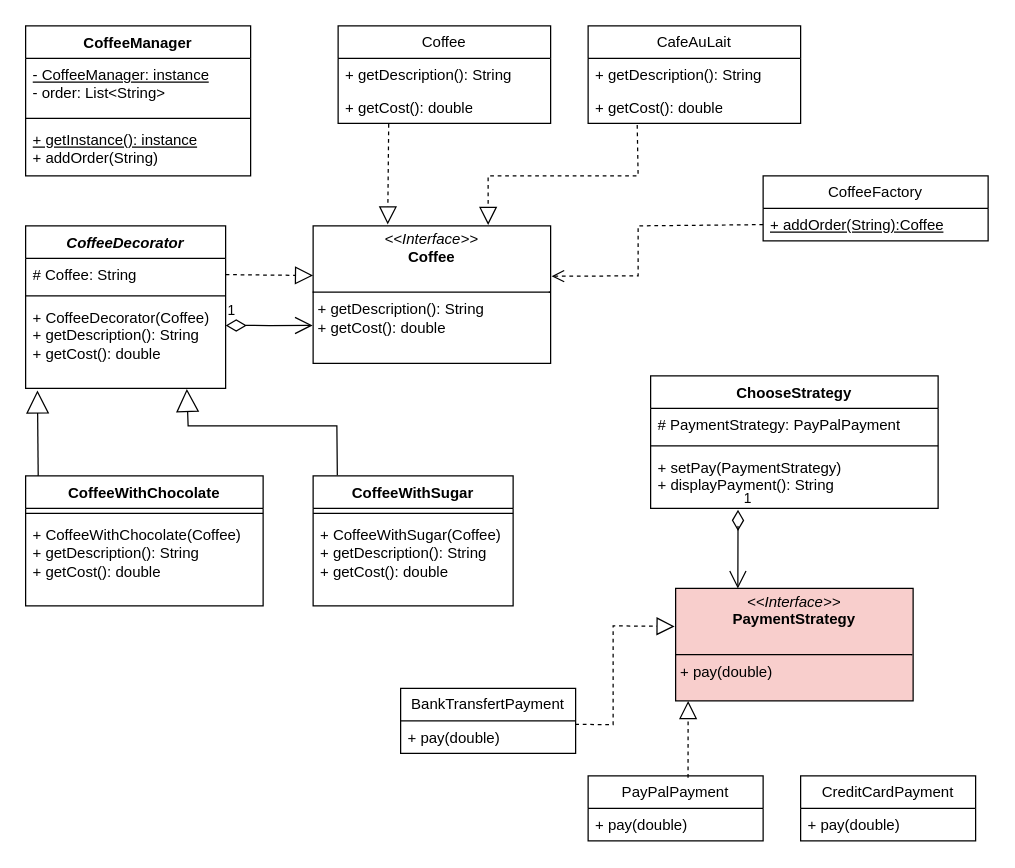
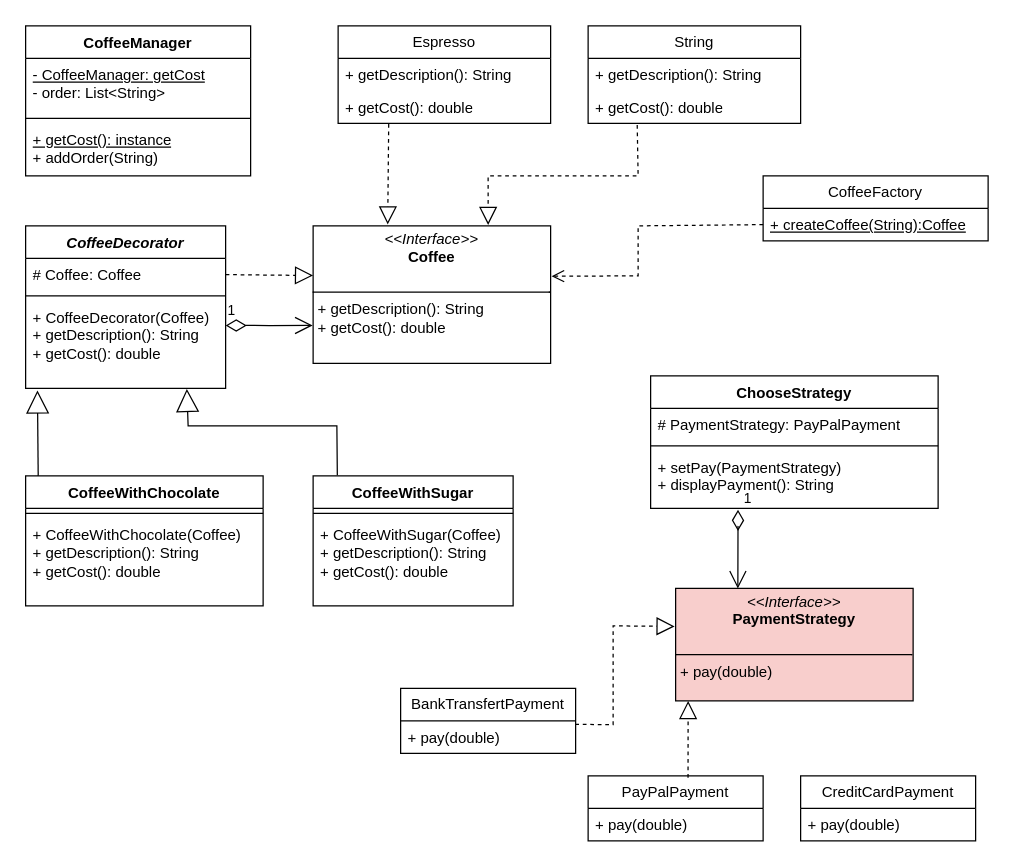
node "Coffee": label "Coffee" -> "Espresso"
node "CafeAuLait": label "CafeAuLait" -> "String"
node "- CoffeeManager: instance - order: List<String>": label "- CoffeeManager: instance - order: List<String>" -> "- CoffeeManager: getCost - order: List<String>"
node "+ getInstance(): instance + addOrder(String)": label "+ getInstance(): instance + addOrder(String)" -> "+ getCost(): instance + addOrder(String)"
node "+ addOrder(String):Coffee": label "+ addOrder(String):Coffee" -> "+ createCoffee(String):Coffee"
node "# Coffee: String": label "# Coffee: String" -> "# Coffee: Coffee"
